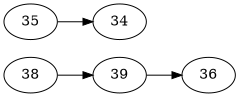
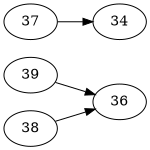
node "35": label "35" -> "37"
edge "38" -> "39": now "38" -> "36"
